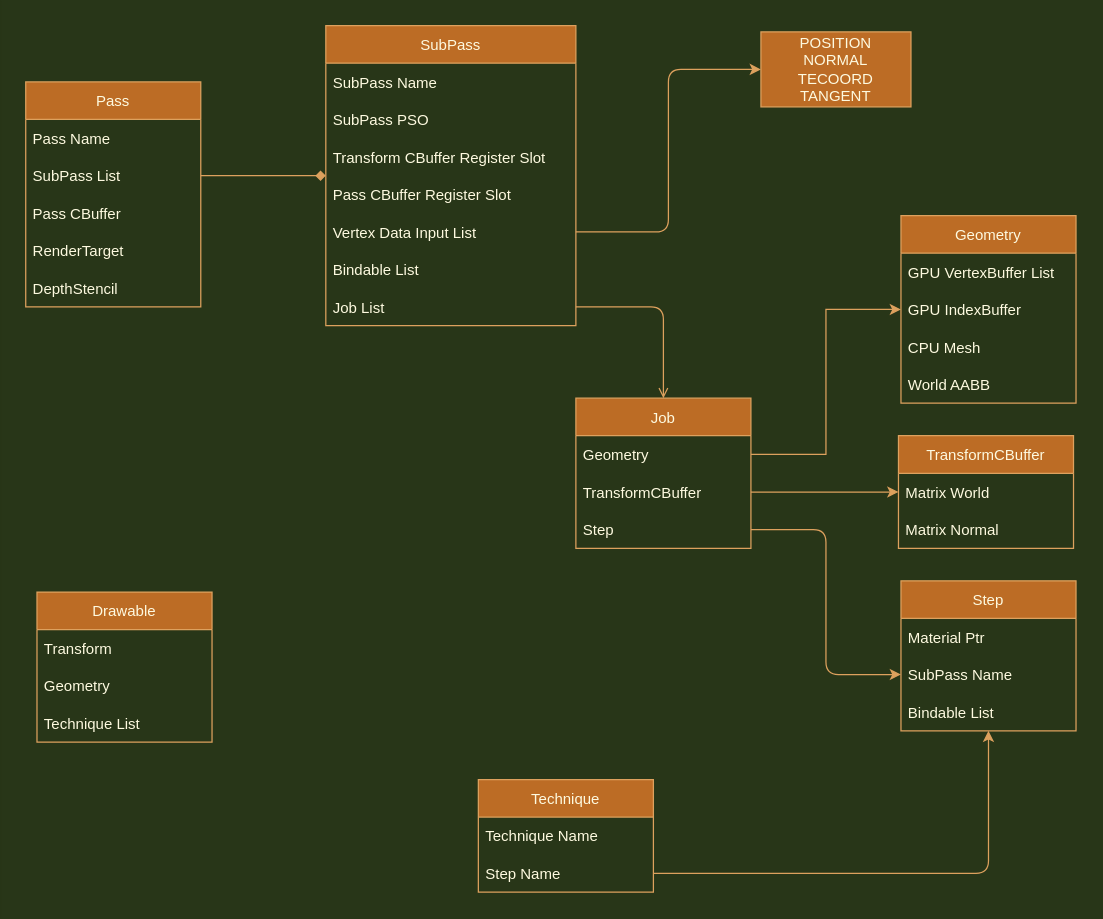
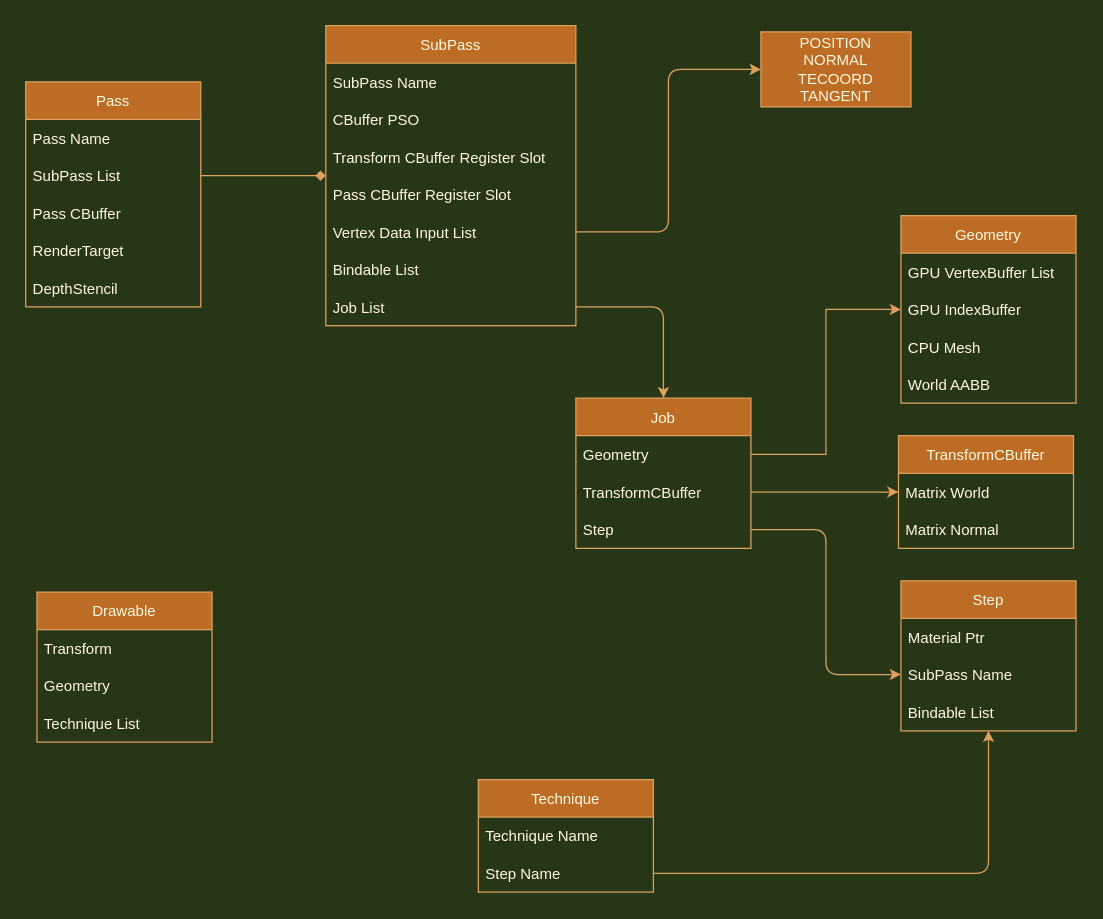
node "SubPass PSO": label "SubPass PSO" -> "CBuffer PSO"
edge "Job List" -> "Job": arrowhead open -> classic
